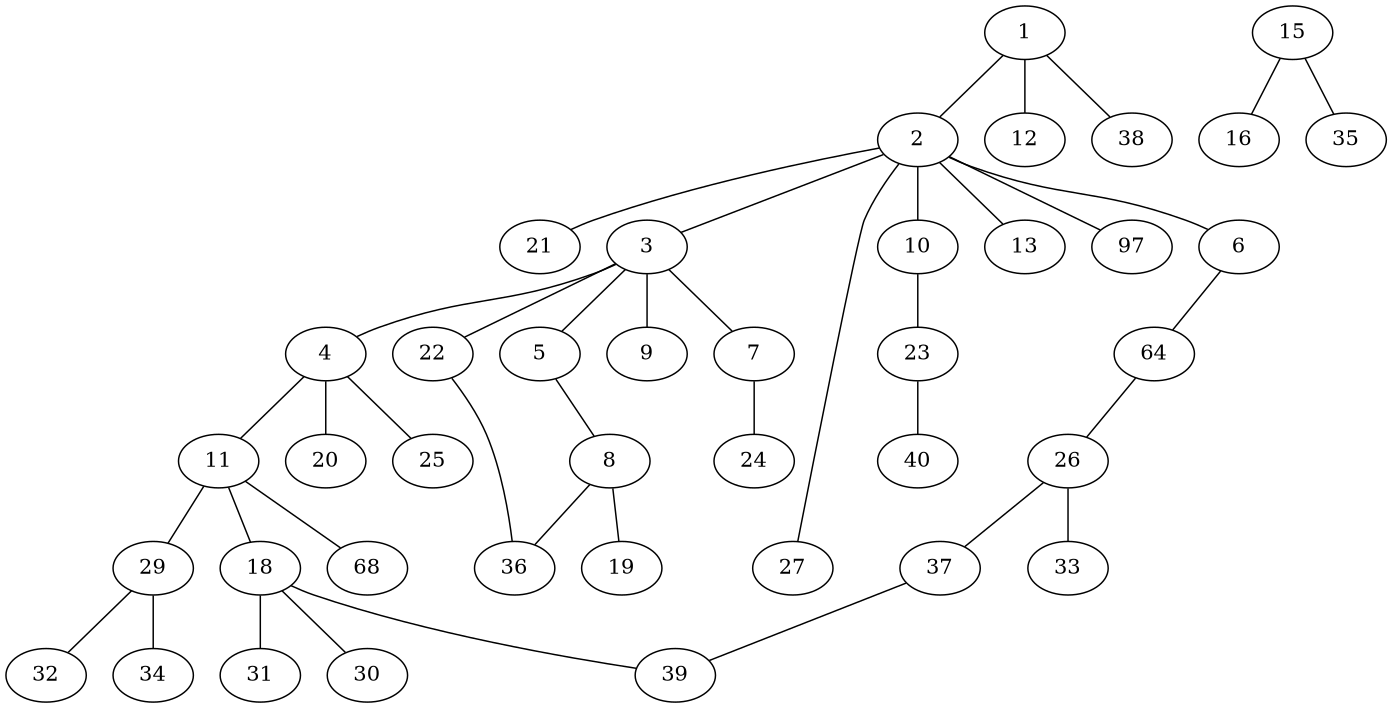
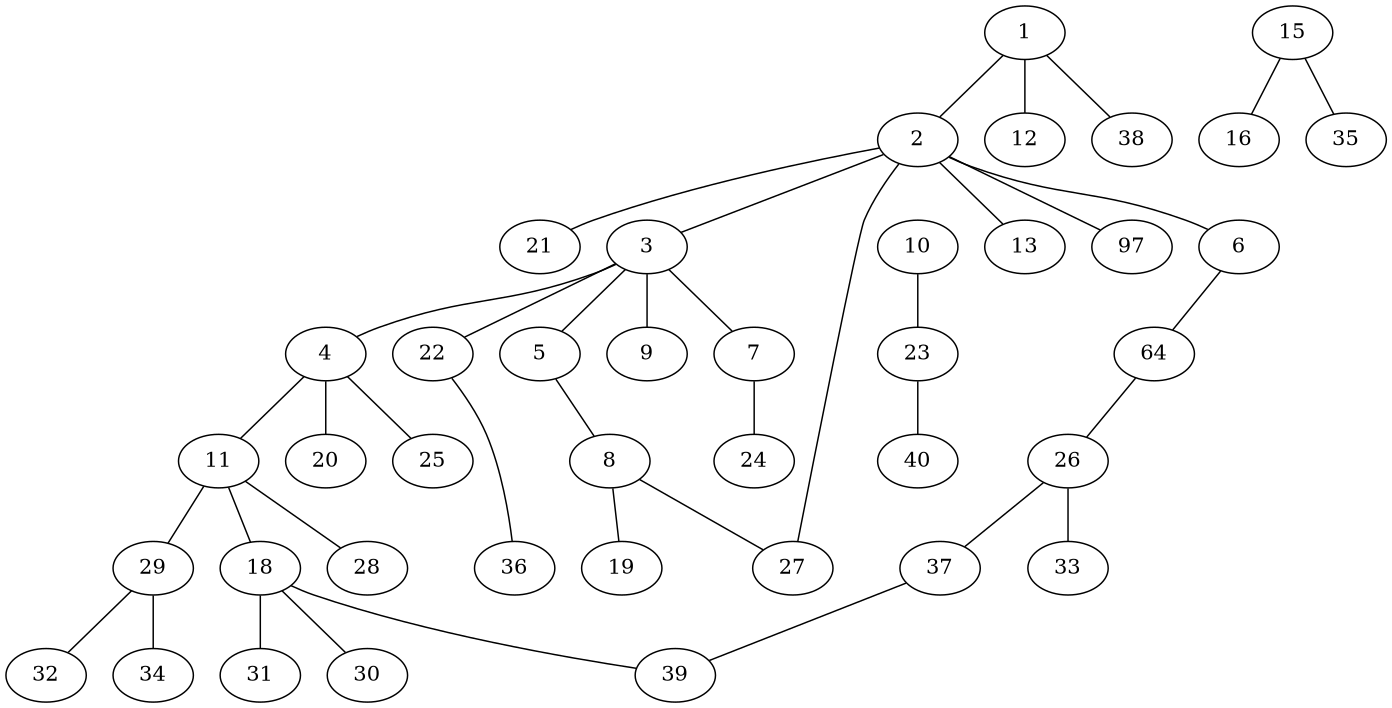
edge "2" -- "10": removed
edge "8" -- "36": now "8" -- "27"
node "68": label "68" -> "28"
